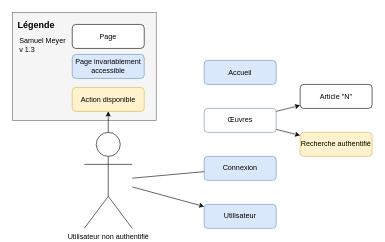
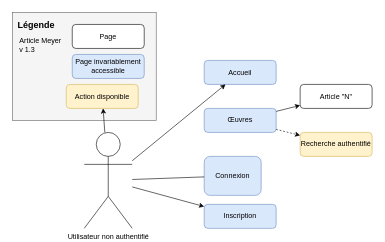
node "Samuel Meyer v 1.3": label "Samuel Meyer v 1.3" -> "Article Meyer v 1.3"
node "Action disponible": moved (108, 99) -> (102, 96)
node "Œuvres": fillcolor #ffffff -> #dae8fc
edge "Utilisateur non authentifié" -> "Accueil": added
edge "Œuvres" -> "Recherche authentifié": style solid -> dashed
node "Connexion": size 72x24 -> 57x39
node "Utilisateur": label "Utilisateur" -> "Inscription"
